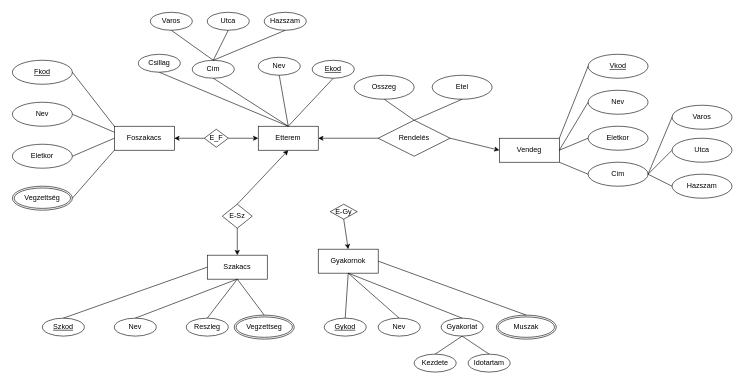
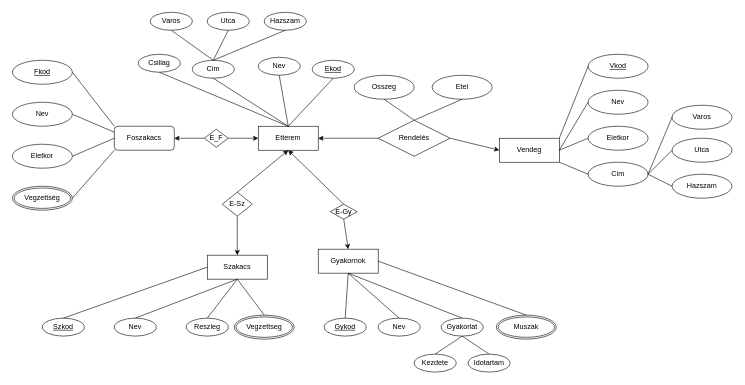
node "Foszakacs": shape rectangle -> rounded rectangle
edge "E-Gy" -> "Etterem": added
node "E-Sz": moved (237, 216) -> (237, 204)
